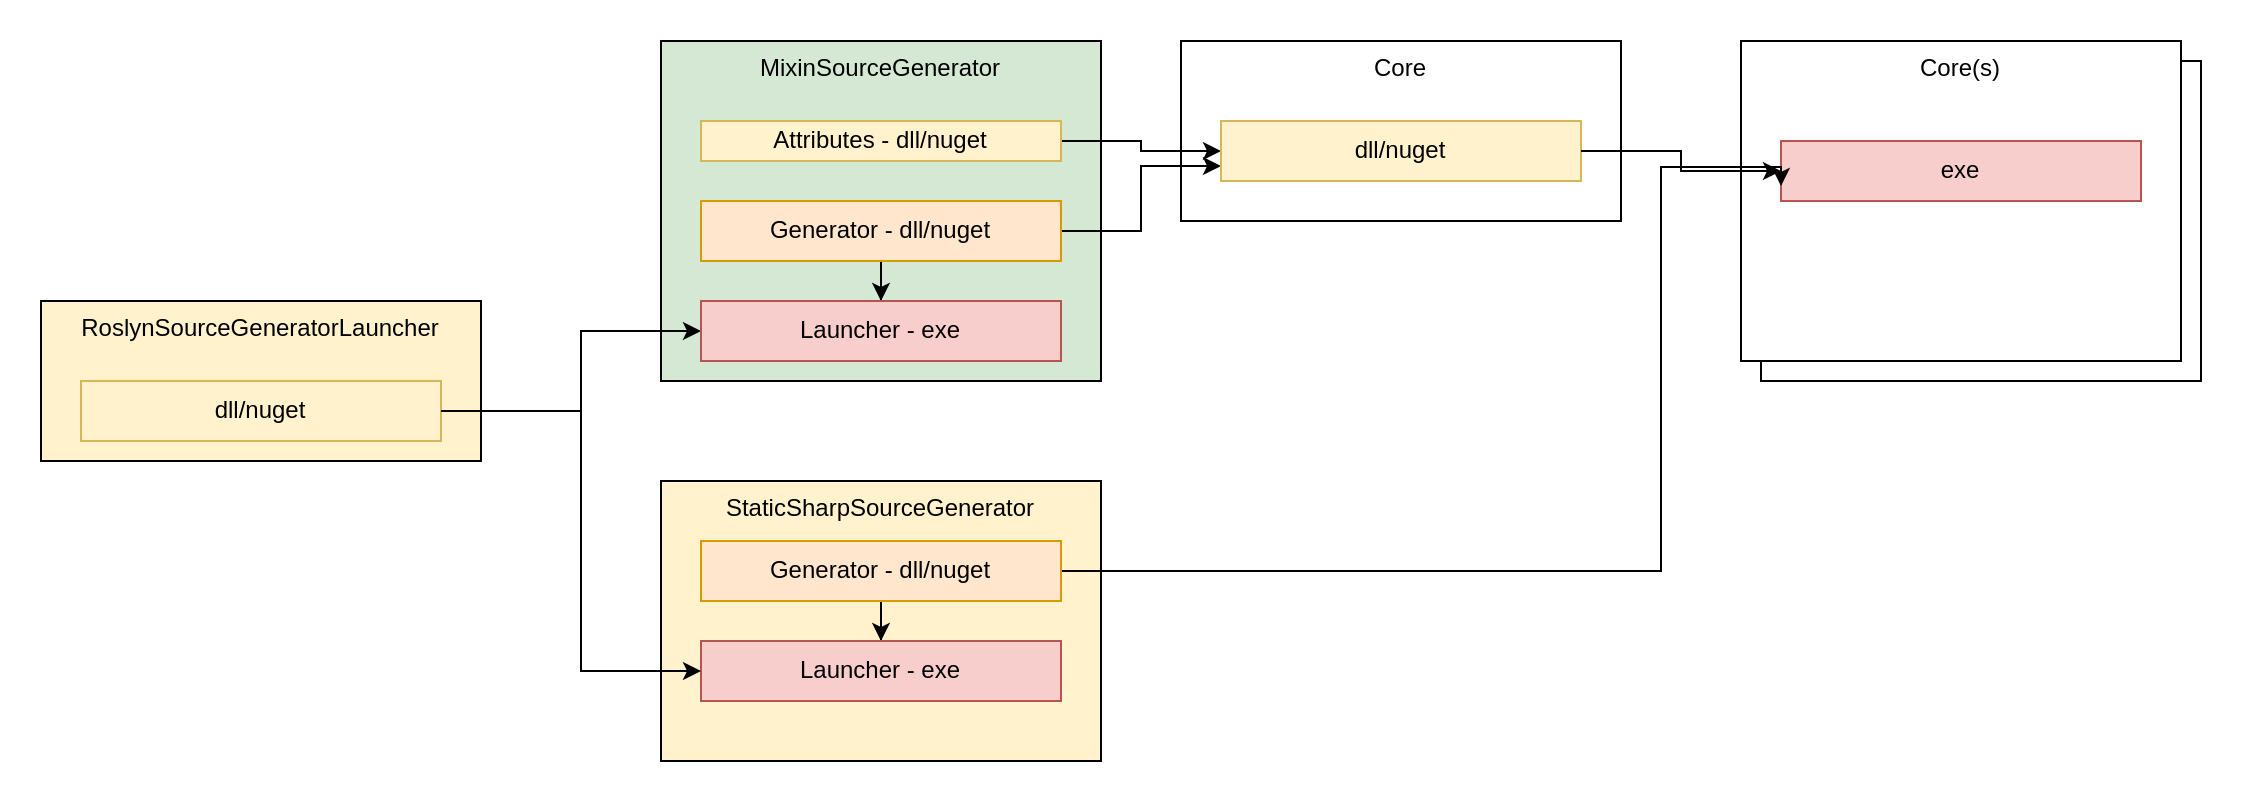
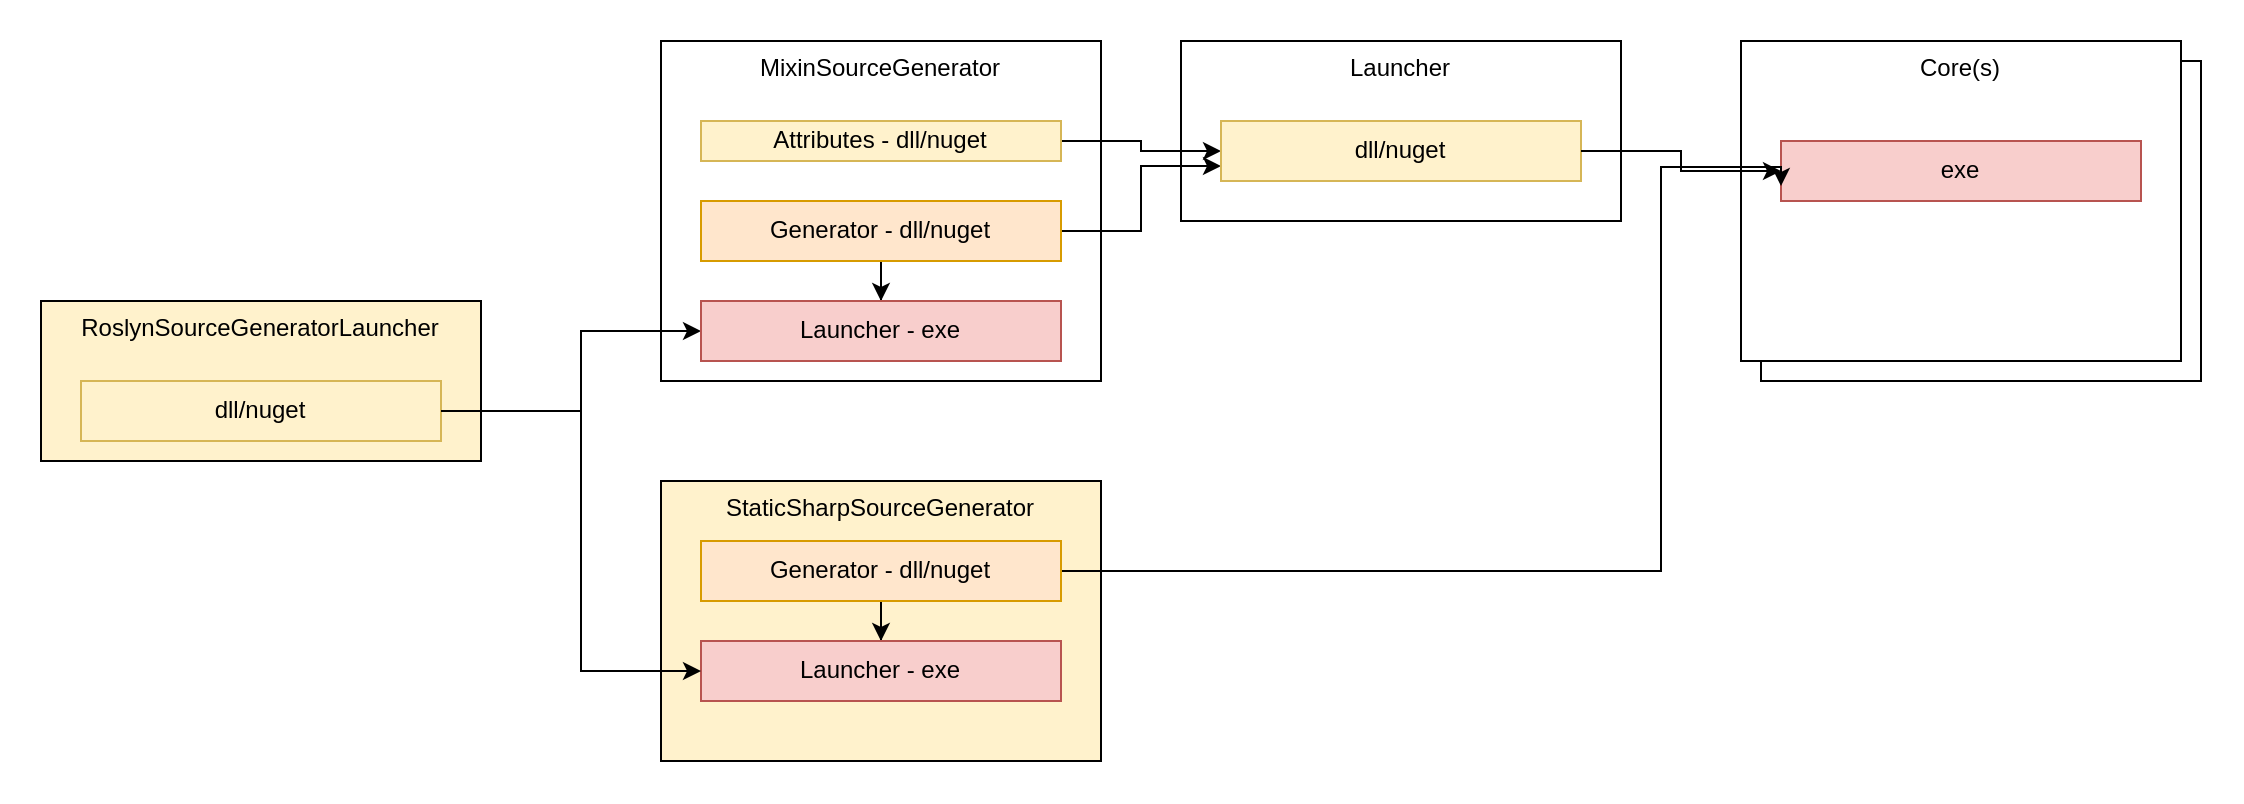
node "MixinSourceGenerator": fillcolor #d5e8d4 -> #ffffff
node "Core": label "Core" -> "Launcher"
